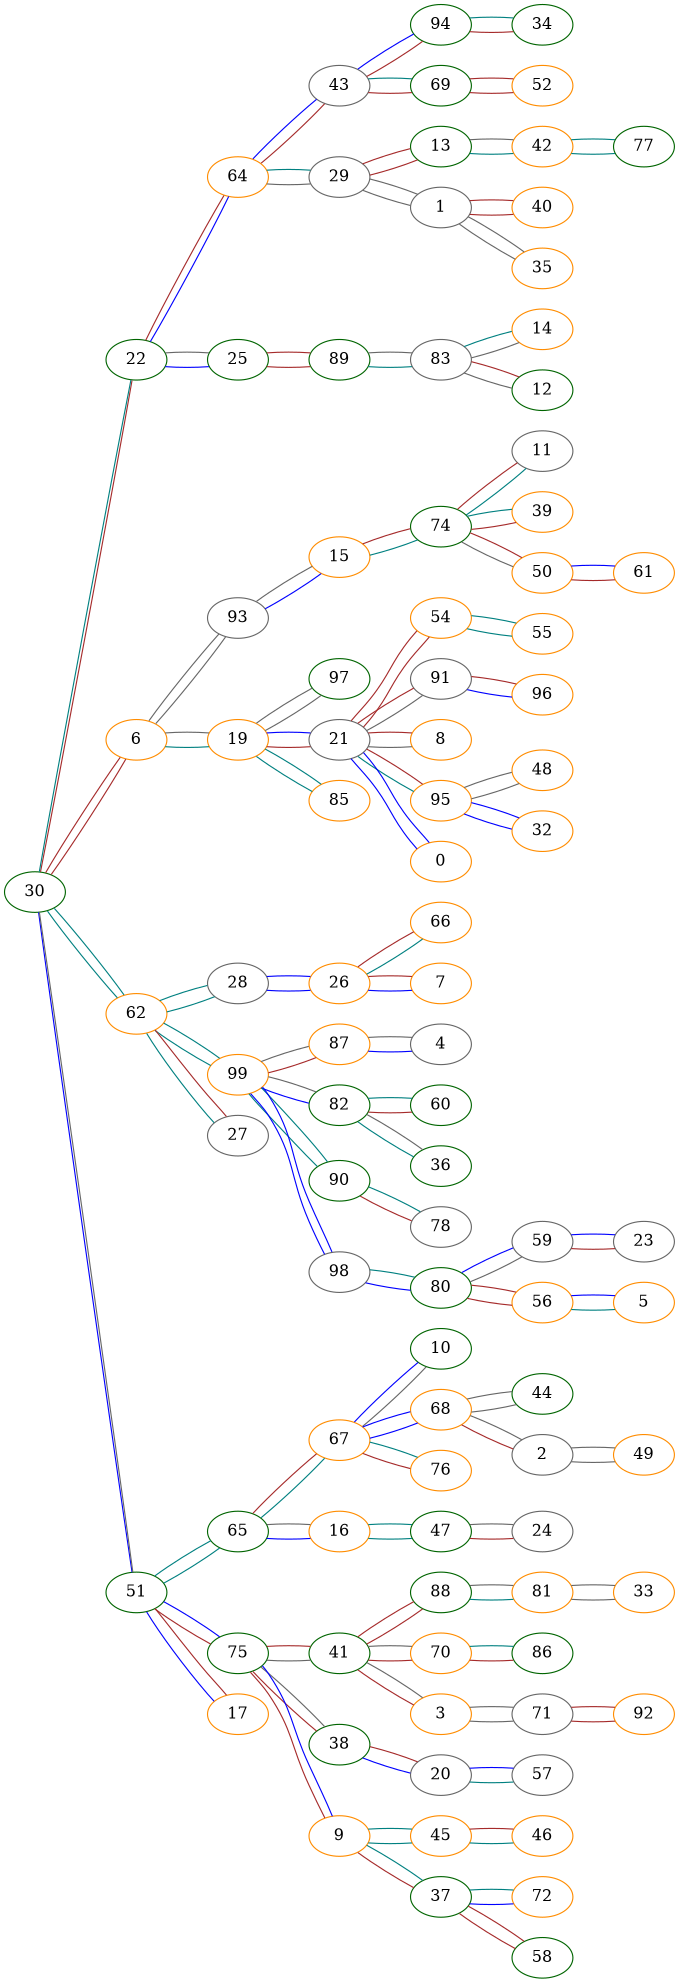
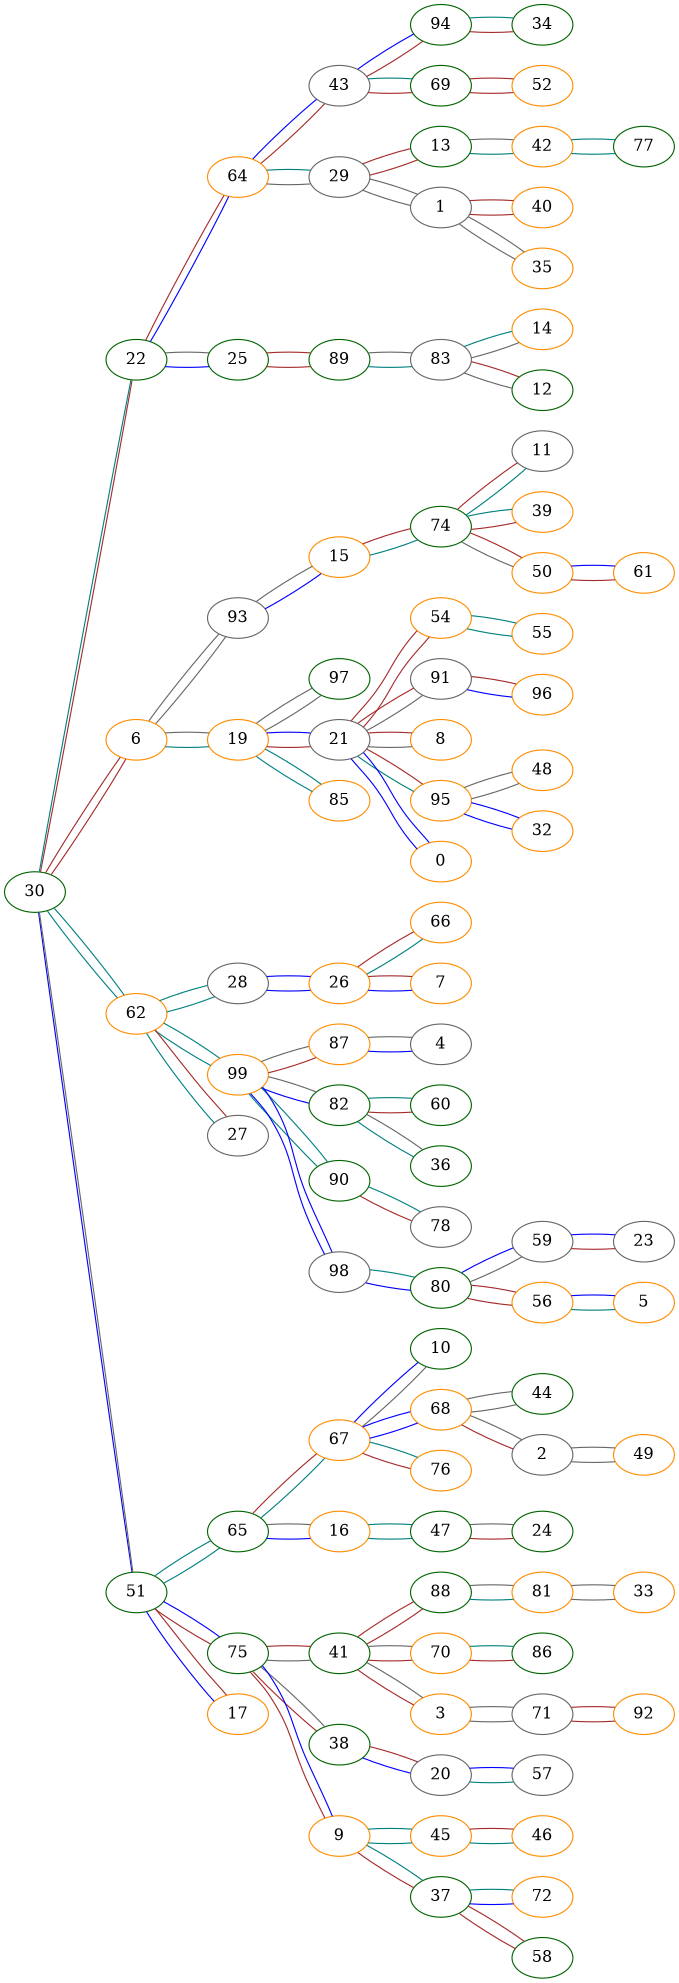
node "24": color gray40 -> darkgreen
